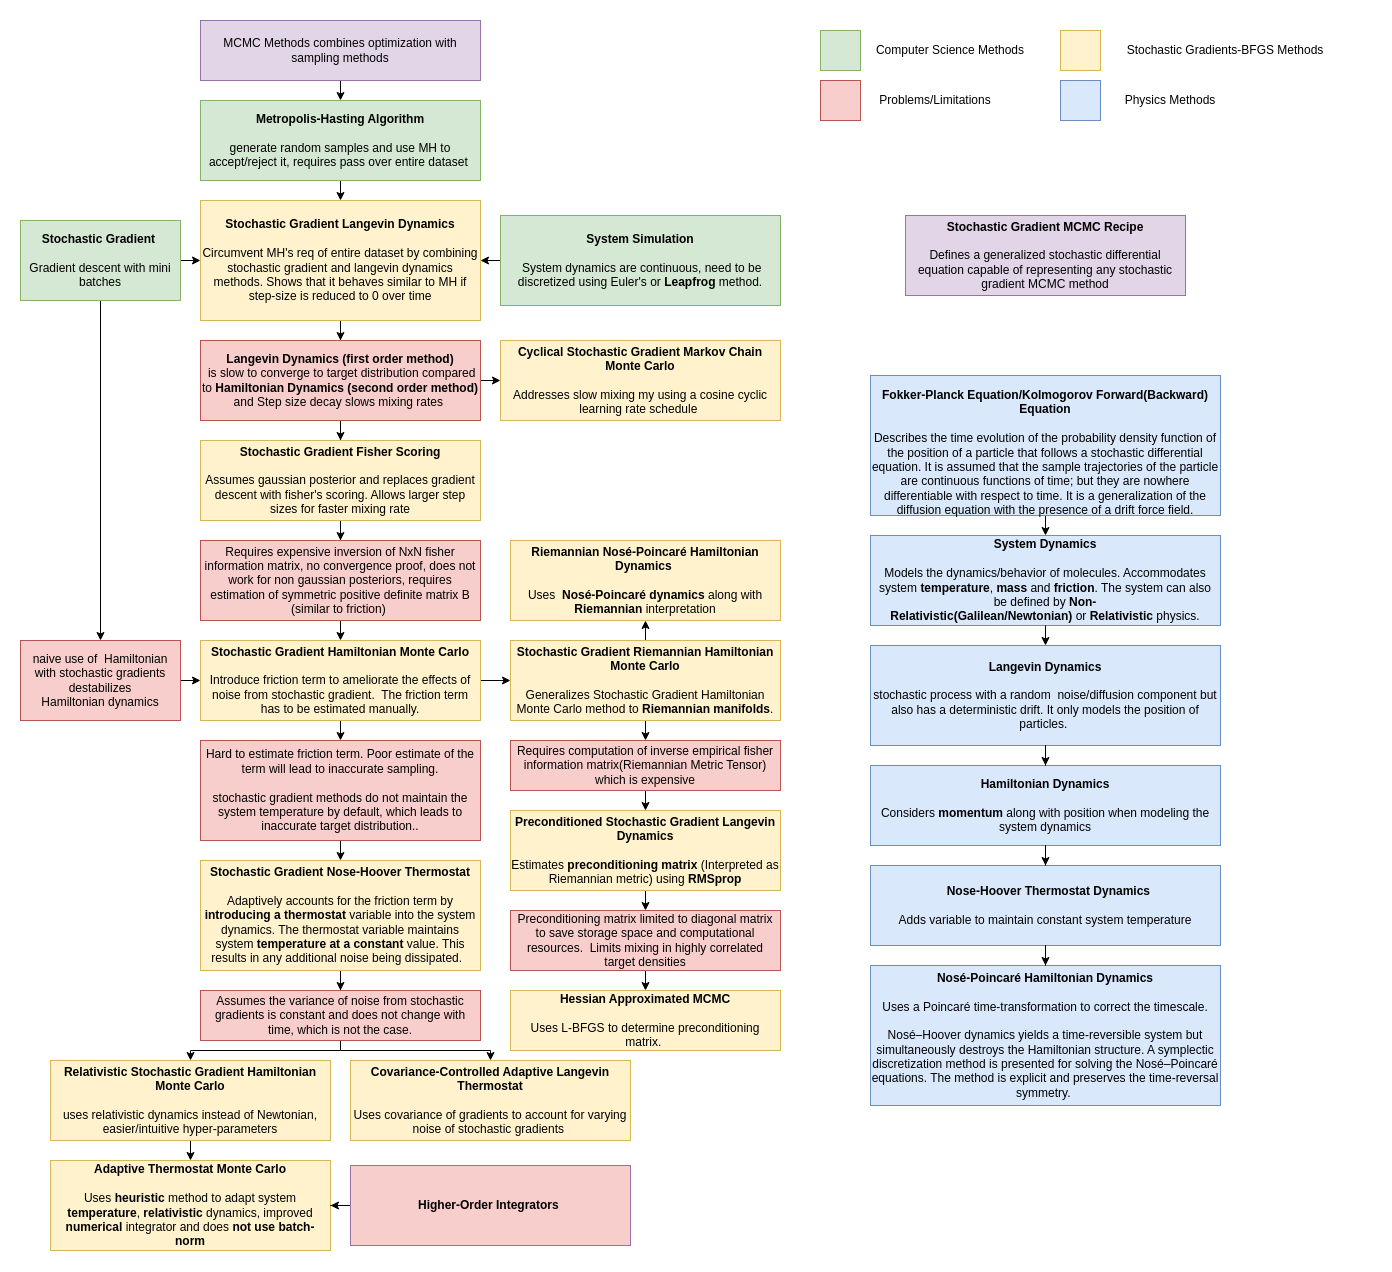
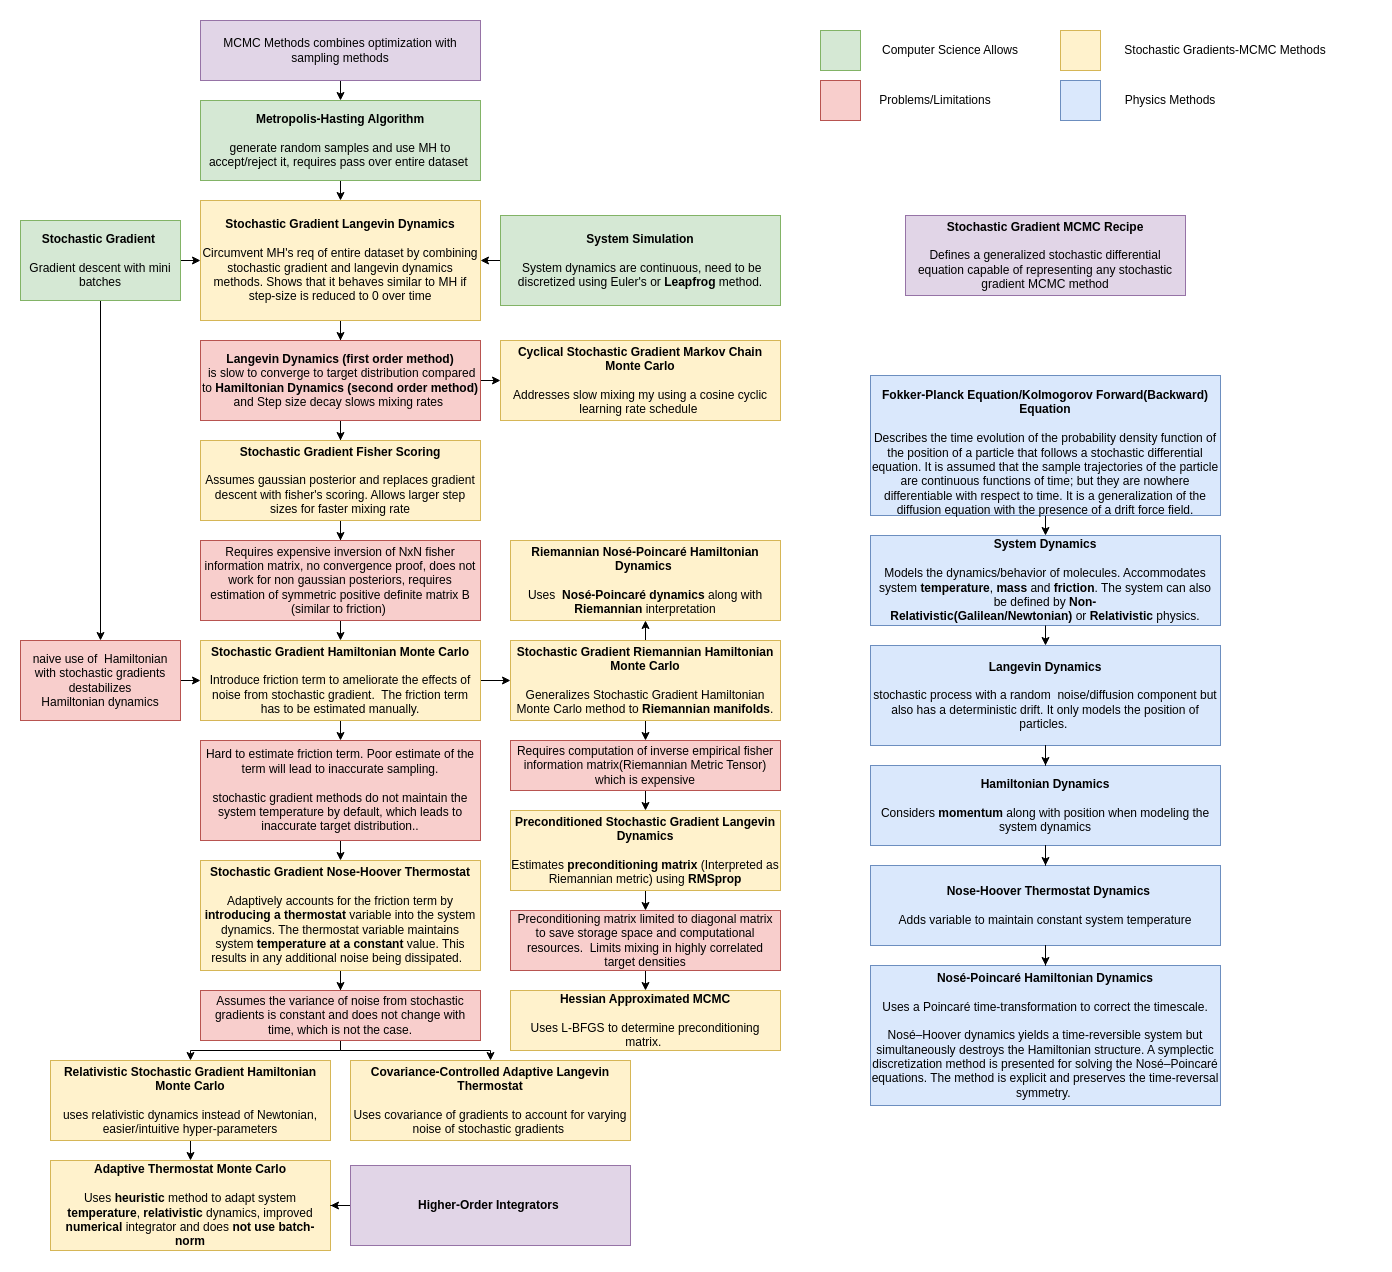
node "Computer Science Methods": label "Computer Science Methods" -> "Computer Science Allows"
node "Stochastic Gradients-BFGS Methods": label "Stochastic Gradients-BFGS Methods" -> "Stochastic Gradients-MCMC Methods"
node "Higher-Order Integrators": fillcolor #f8cecc -> #e1d5e7
